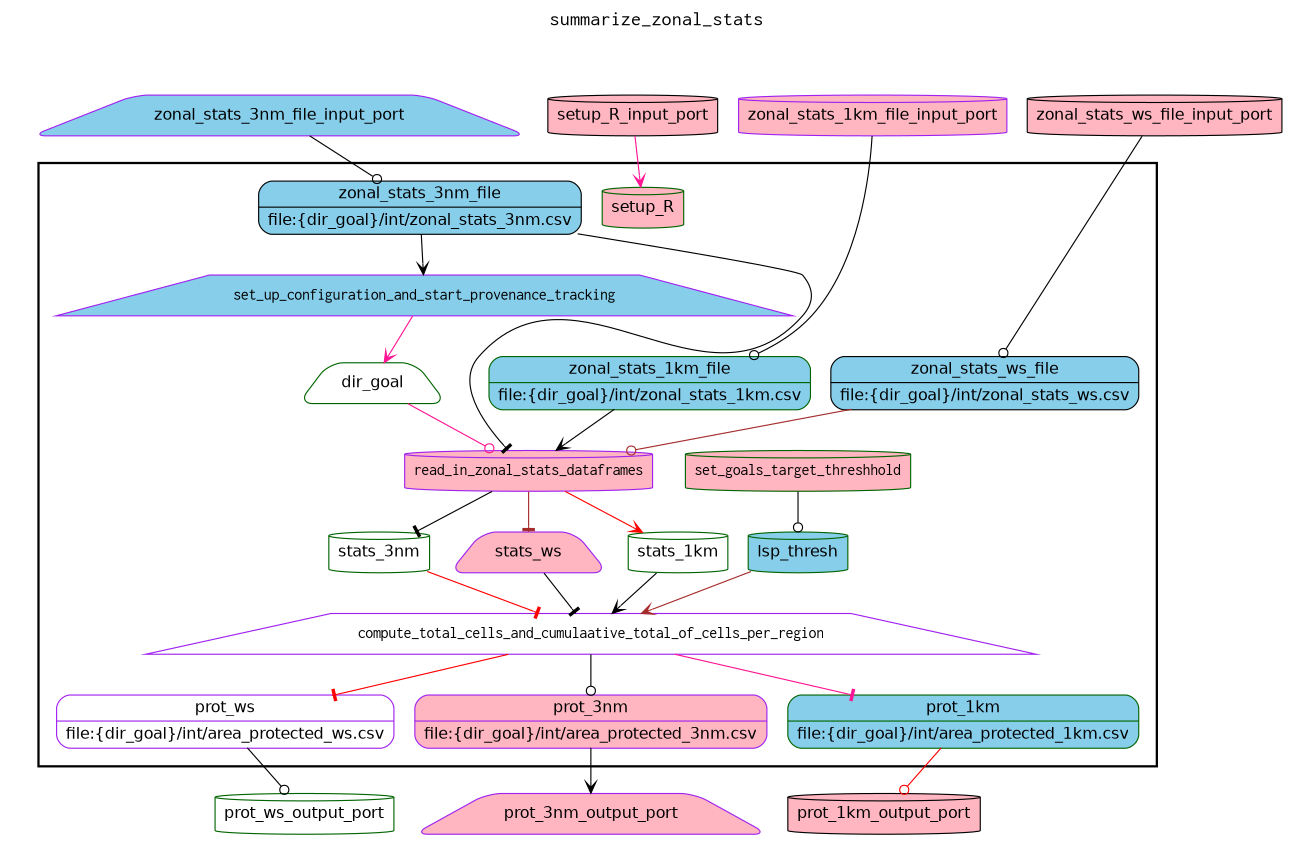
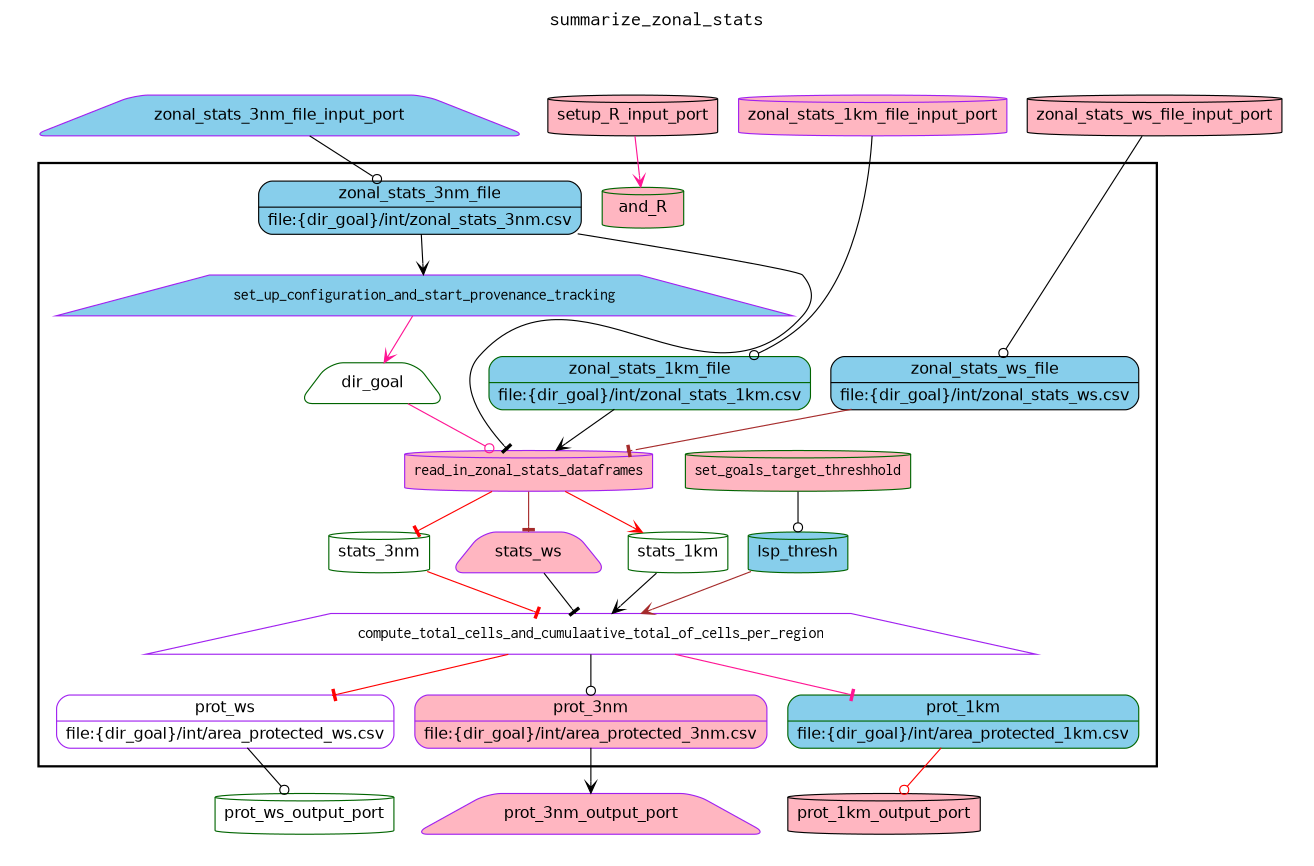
node "setup_R": label "setup_R" -> "and_R"
edge "zonal_stats_ws_file" -> "read_in_zonal_stats_dataframes": arrowhead odot -> tee
edge "read_in_zonal_stats_dataframes" -> "stats_3nm": color black -> red
